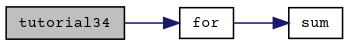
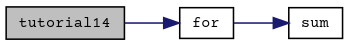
node "tutorial34": label "tutorial34" -> "tutorial14"
